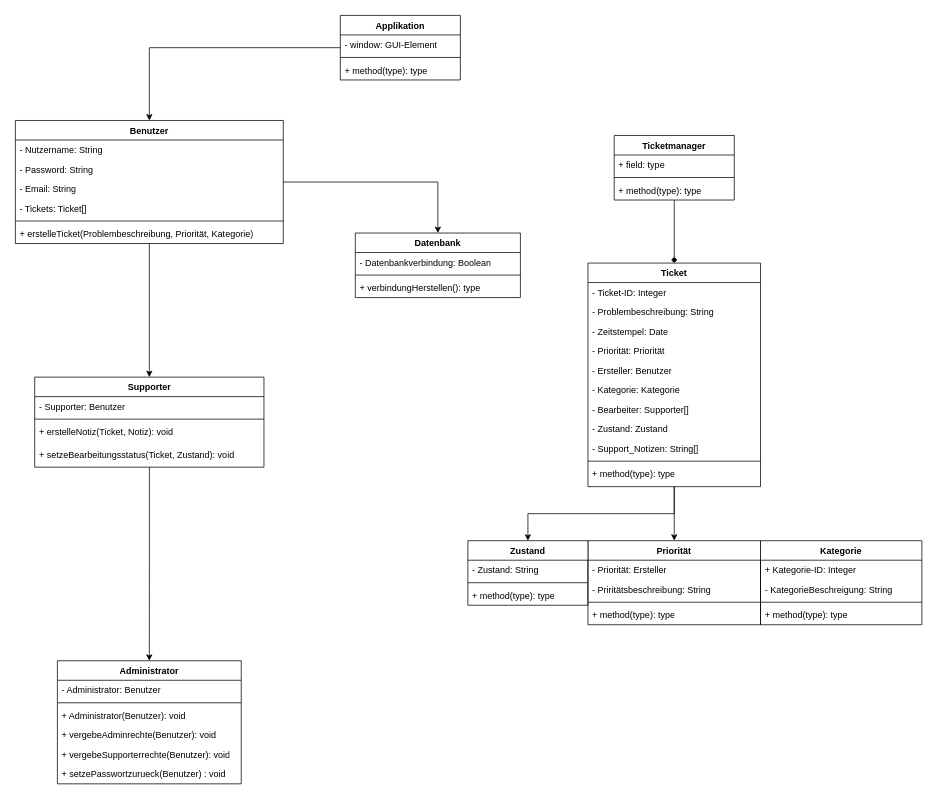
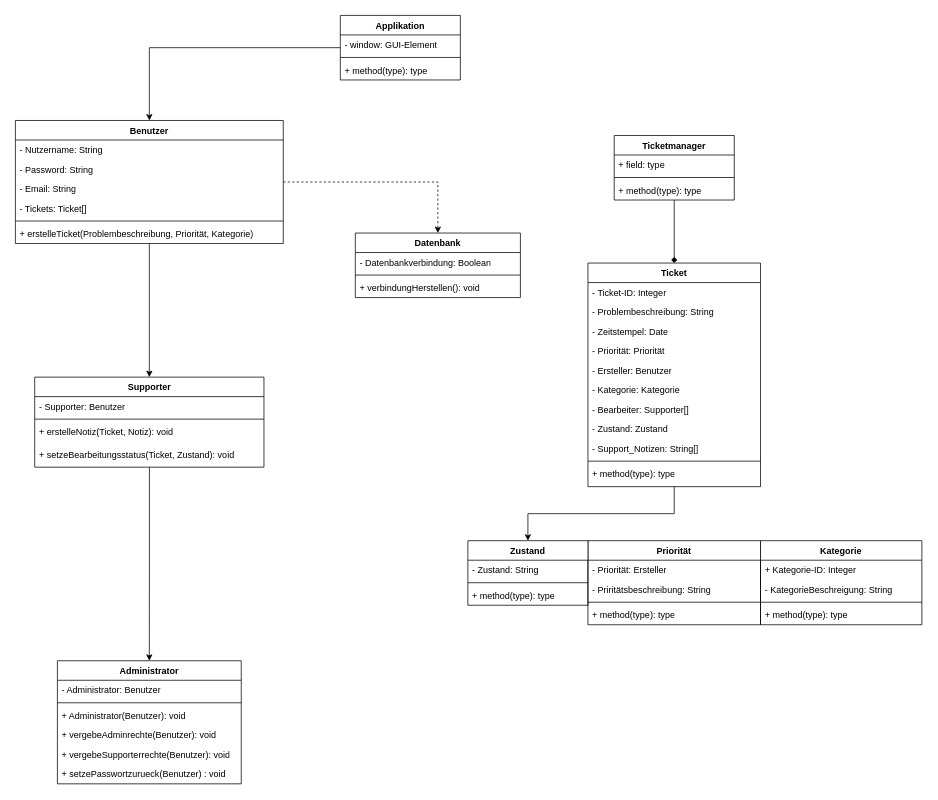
edge "Benutzer" -> "Datenbank": style solid -> dashed
node "+ verbindungHerstellen(): type": label "+ verbindungHerstellen(): type" -> "+ verbindungHerstellen(): void"
edge "Ticket" -> "Priorität": removed
